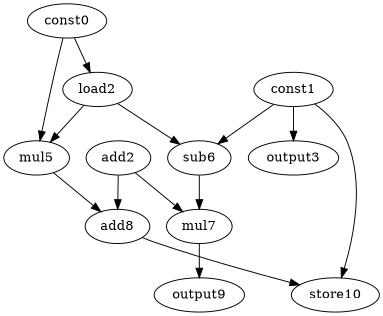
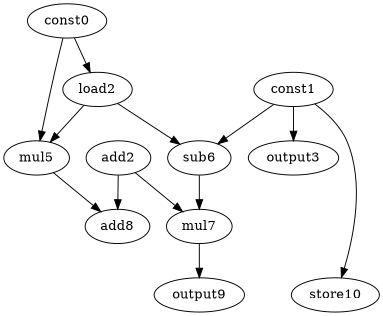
edge "add8" -> "store10": removed
